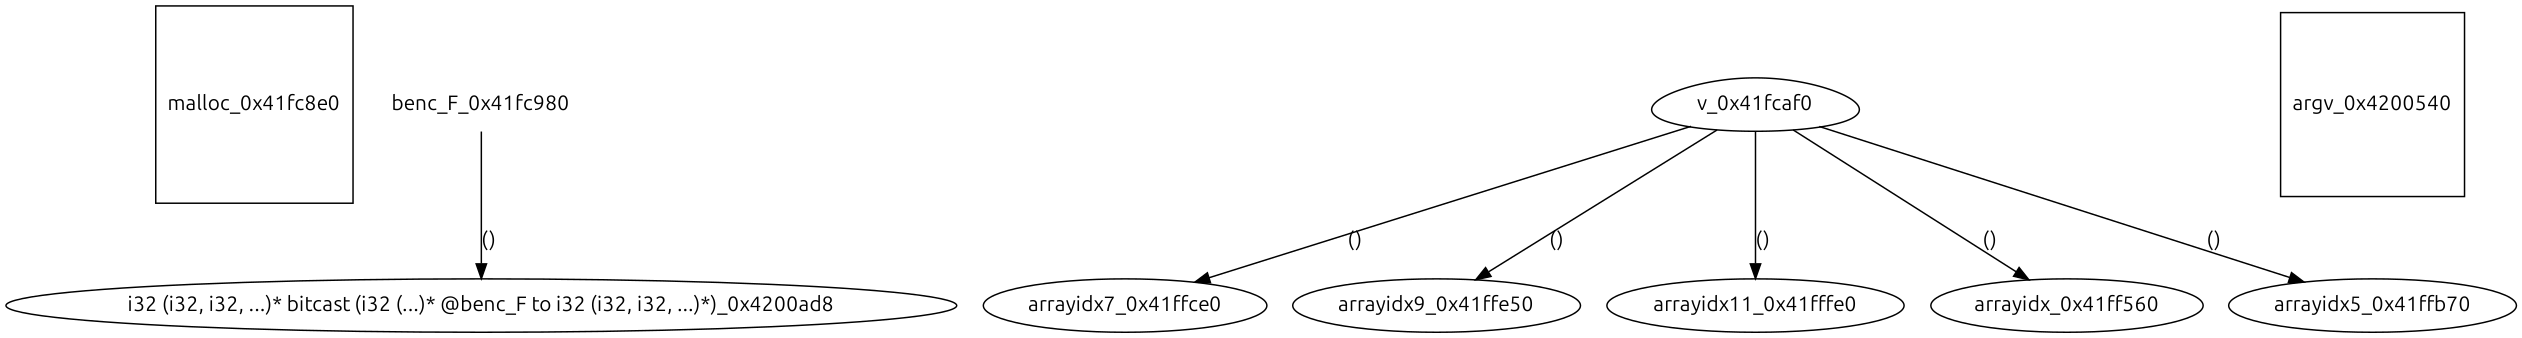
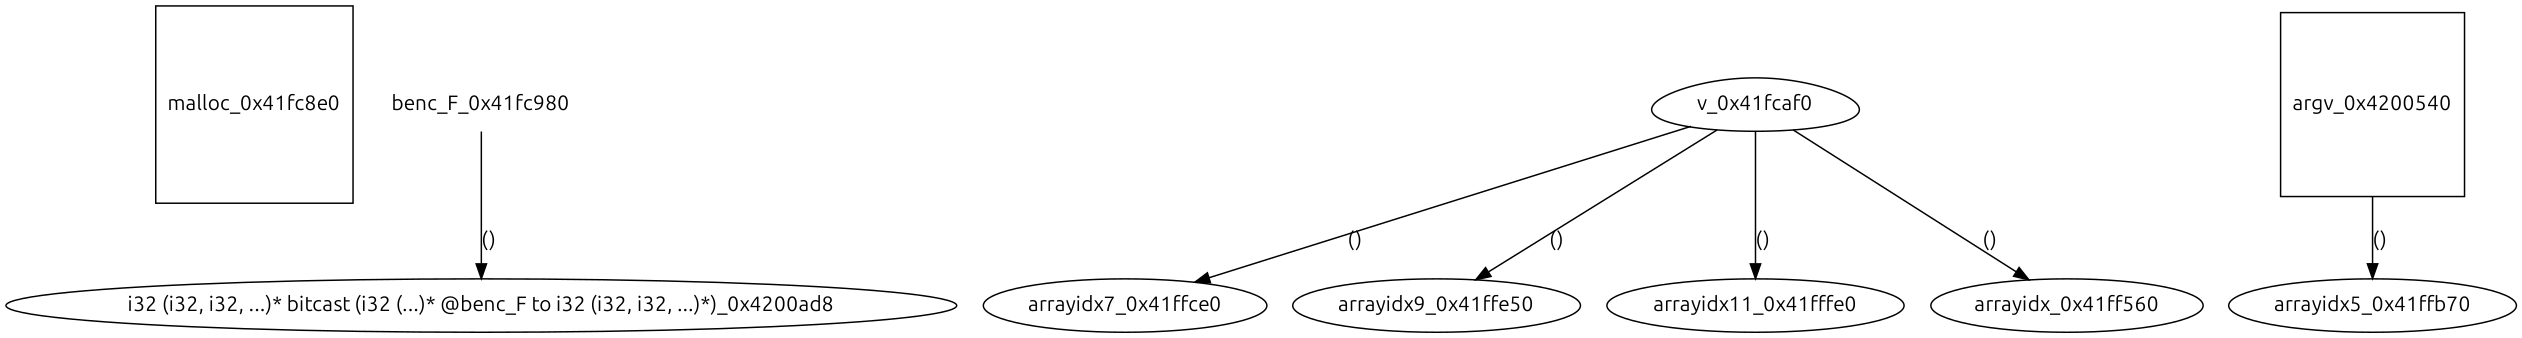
edge "v_0x41fcaf0" -> "arrayidx5_0x41ffb70": now "argv_0x4200540" -> "arrayidx5_0x41ffb70"
